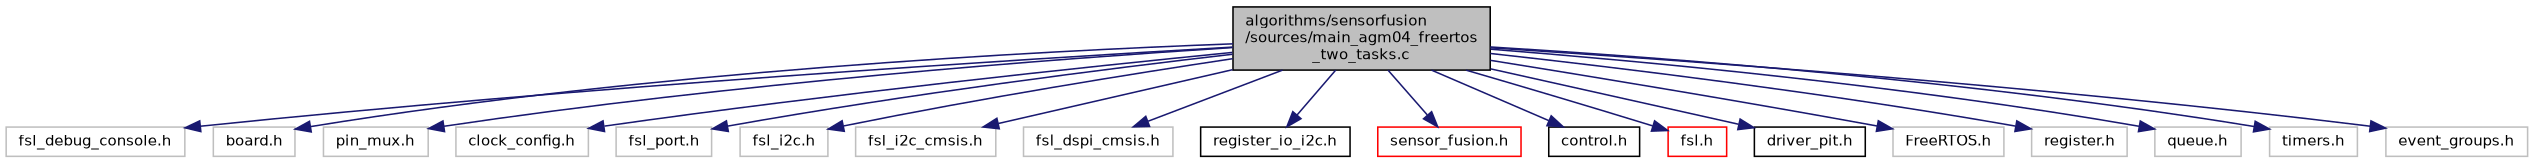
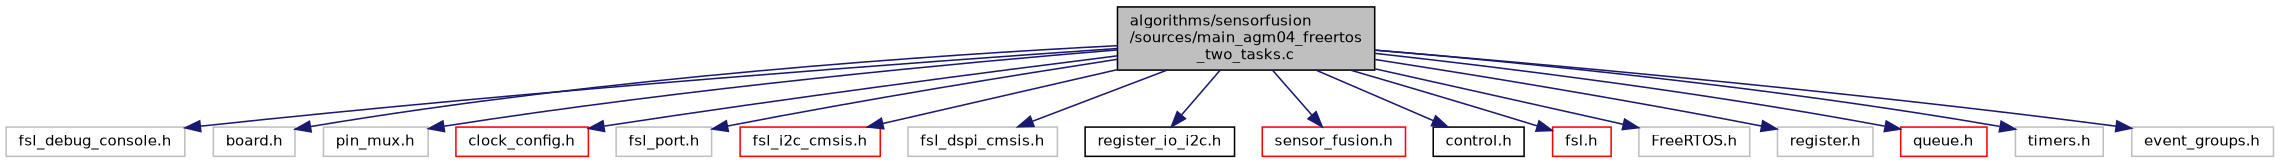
node "clock_config.h": color grey75 -> red
node "fsl_i2c.h": removed
node "fsl_i2c_cmsis.h": color grey75 -> red
node "driver_pit.h": removed
node "queue.h": color grey75 -> red
